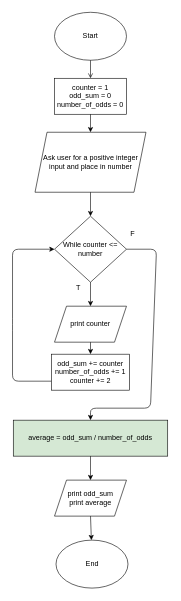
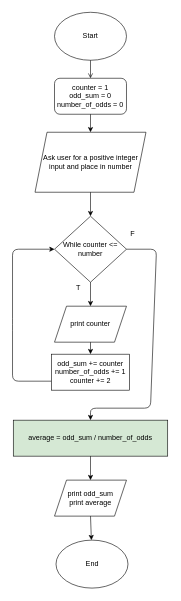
node "counter = 1 odd_sum = 0 number_of_odds = 0": shape rectangle -> rounded rectangle
